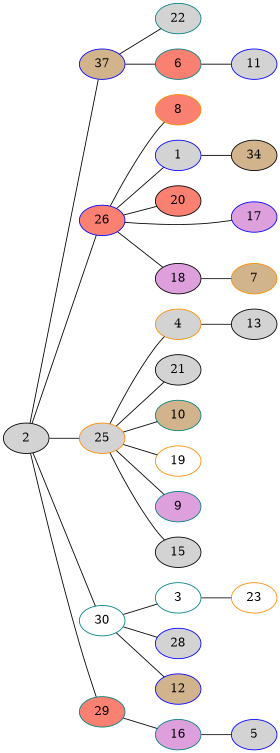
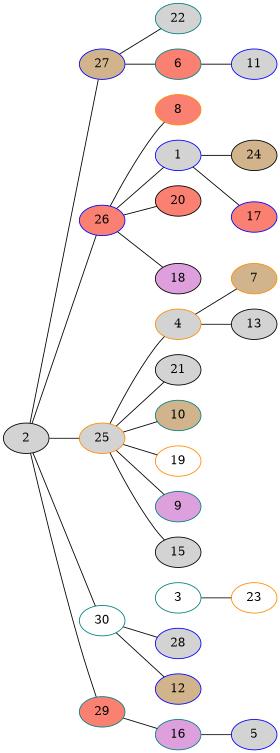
node "37": label "37" -> "27"
node "34": label "34" -> "24"
node "17": fillcolor plum -> salmon
edge "17" -- "26": now "17" -- "1"
edge "18" -- "7": now "4" -- "7"
edge "3" -- "30": removed
